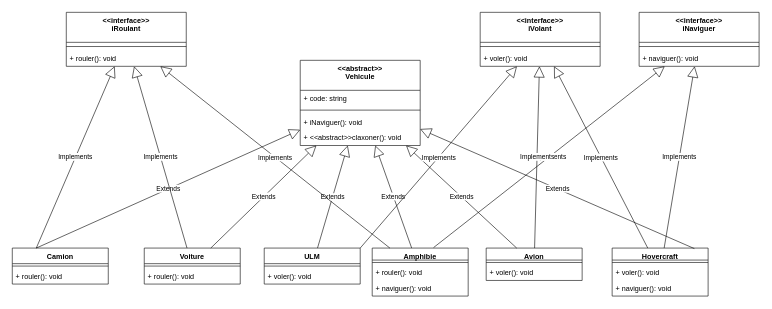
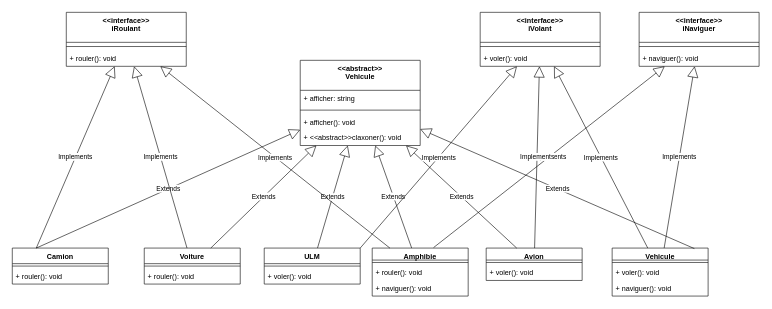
node "+ code: string": label "+ code: string" -> "+ afficher: string"
node "+ iNaviguer(): void": label "+ iNaviguer(): void" -> "+ afficher(): void"
node "Hovercraft": label "Hovercraft" -> "Vehicule"
